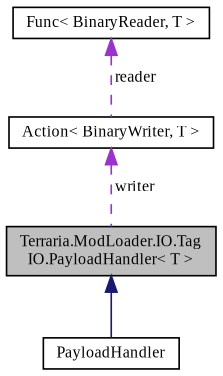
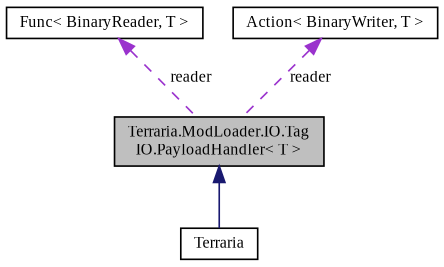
edge "Action< BinaryWriter, T >" -> "Func< BinaryReader, T >": now "Terraria.ModLoader.IO.Tag IO.PayloadHandler< T >" -> "Func< BinaryReader, T >"
edge "Terraria.ModLoader.IO.Tag IO.PayloadHandler< T >" -> "Action< BinaryWriter, T >": label " writer" -> " reader"
node "PayloadHandler": label "PayloadHandler" -> "Terraria"
